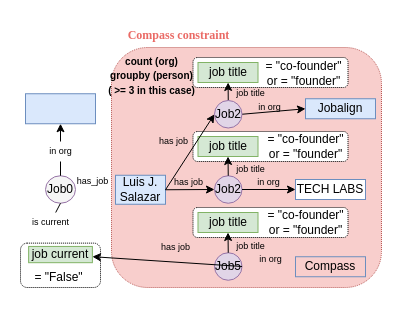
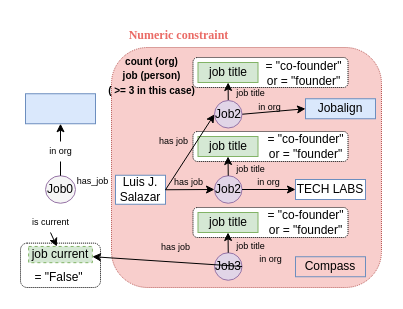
node "Compass constraint": label "Compass constraint" -> "Numeric constraint"
node "count (org) groupby (person) ( >= 3 in this case)": label "count (org) groupby (person) ( >= 3 in this case)" -> "count (org) job (person) ( >= 3 in this case)"
node "Luis J. Salazar": fillcolor #dae8fc -> #ffffff
edge "Job0" -- "is current": removed
edge "is current" -> "job current": added
node "job current": style solid -> dashed
node "Job5": label "Job5" -> "Job3"
